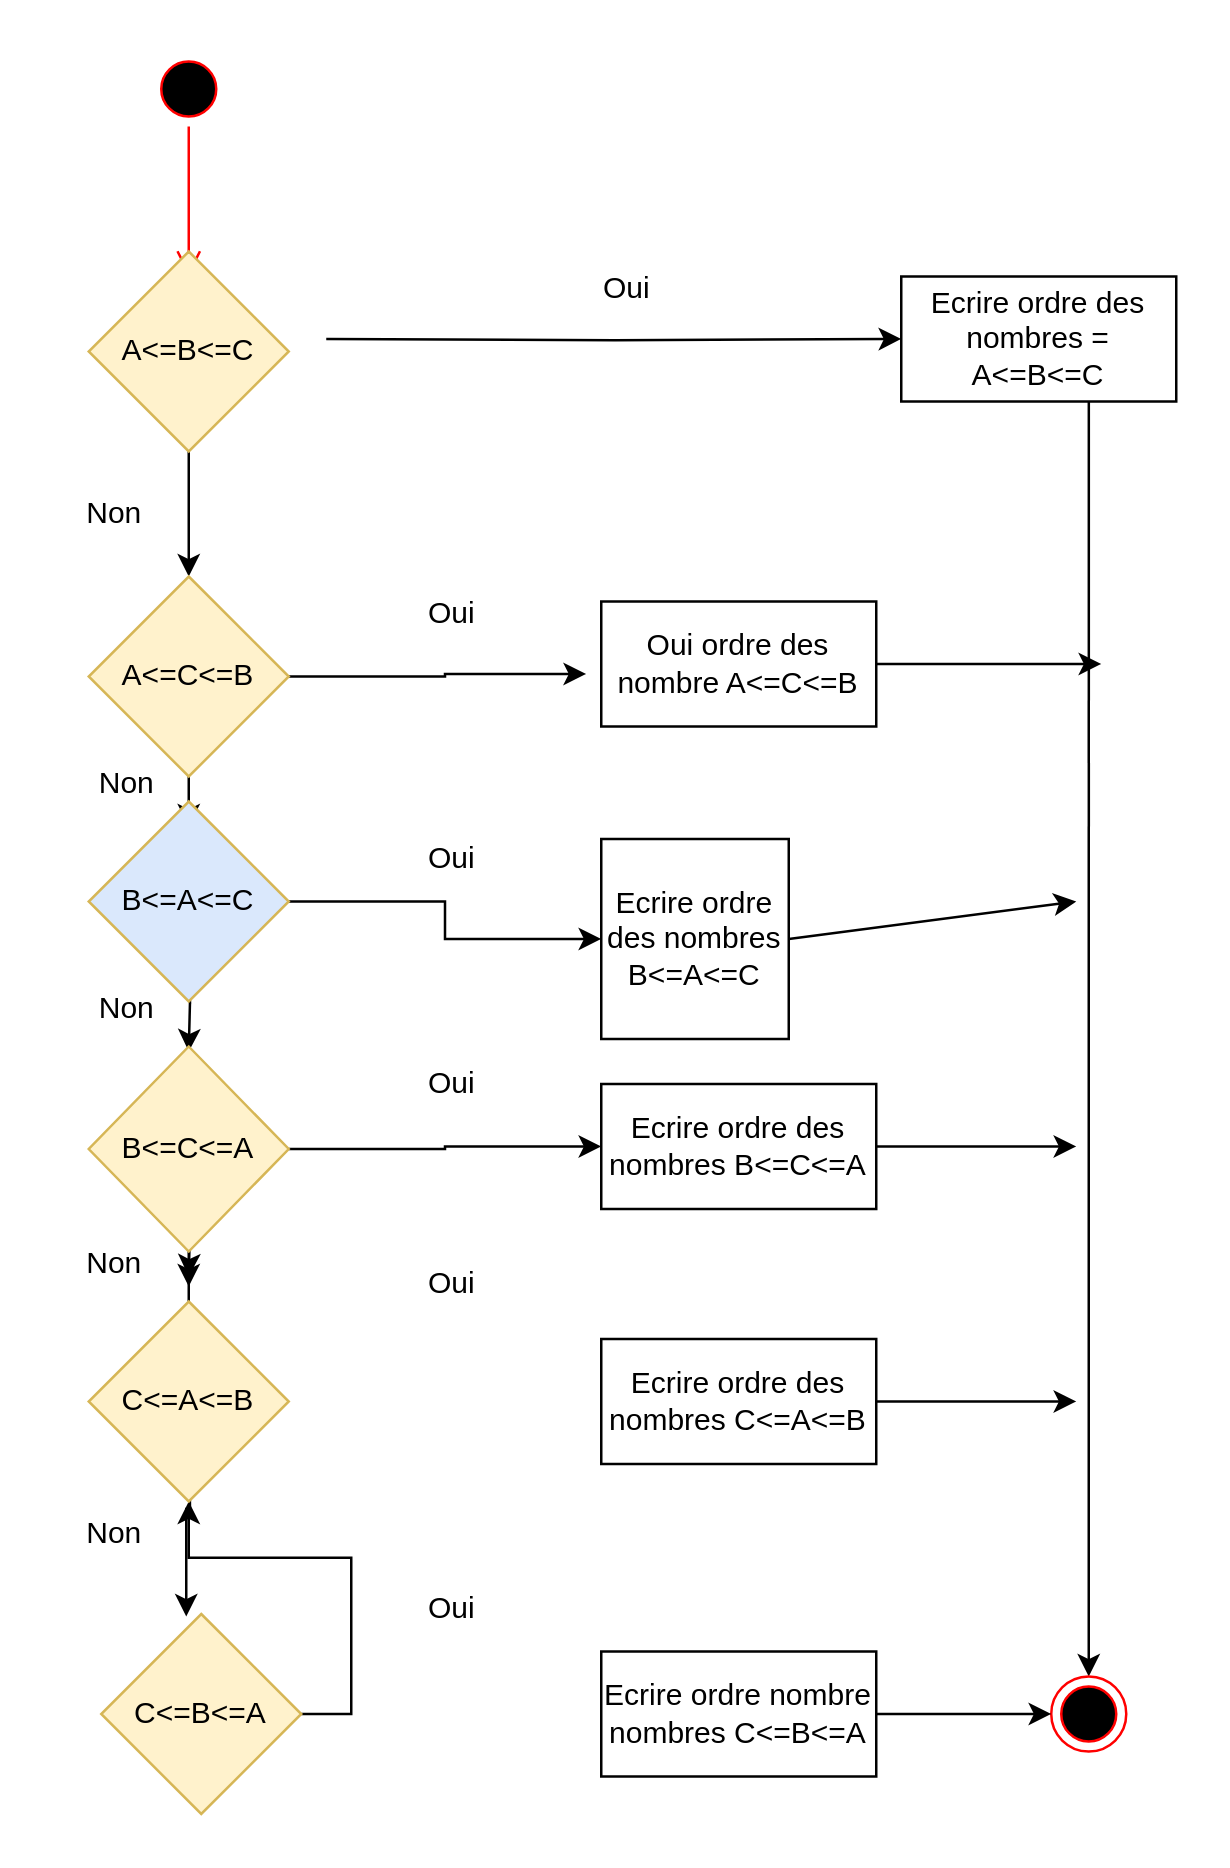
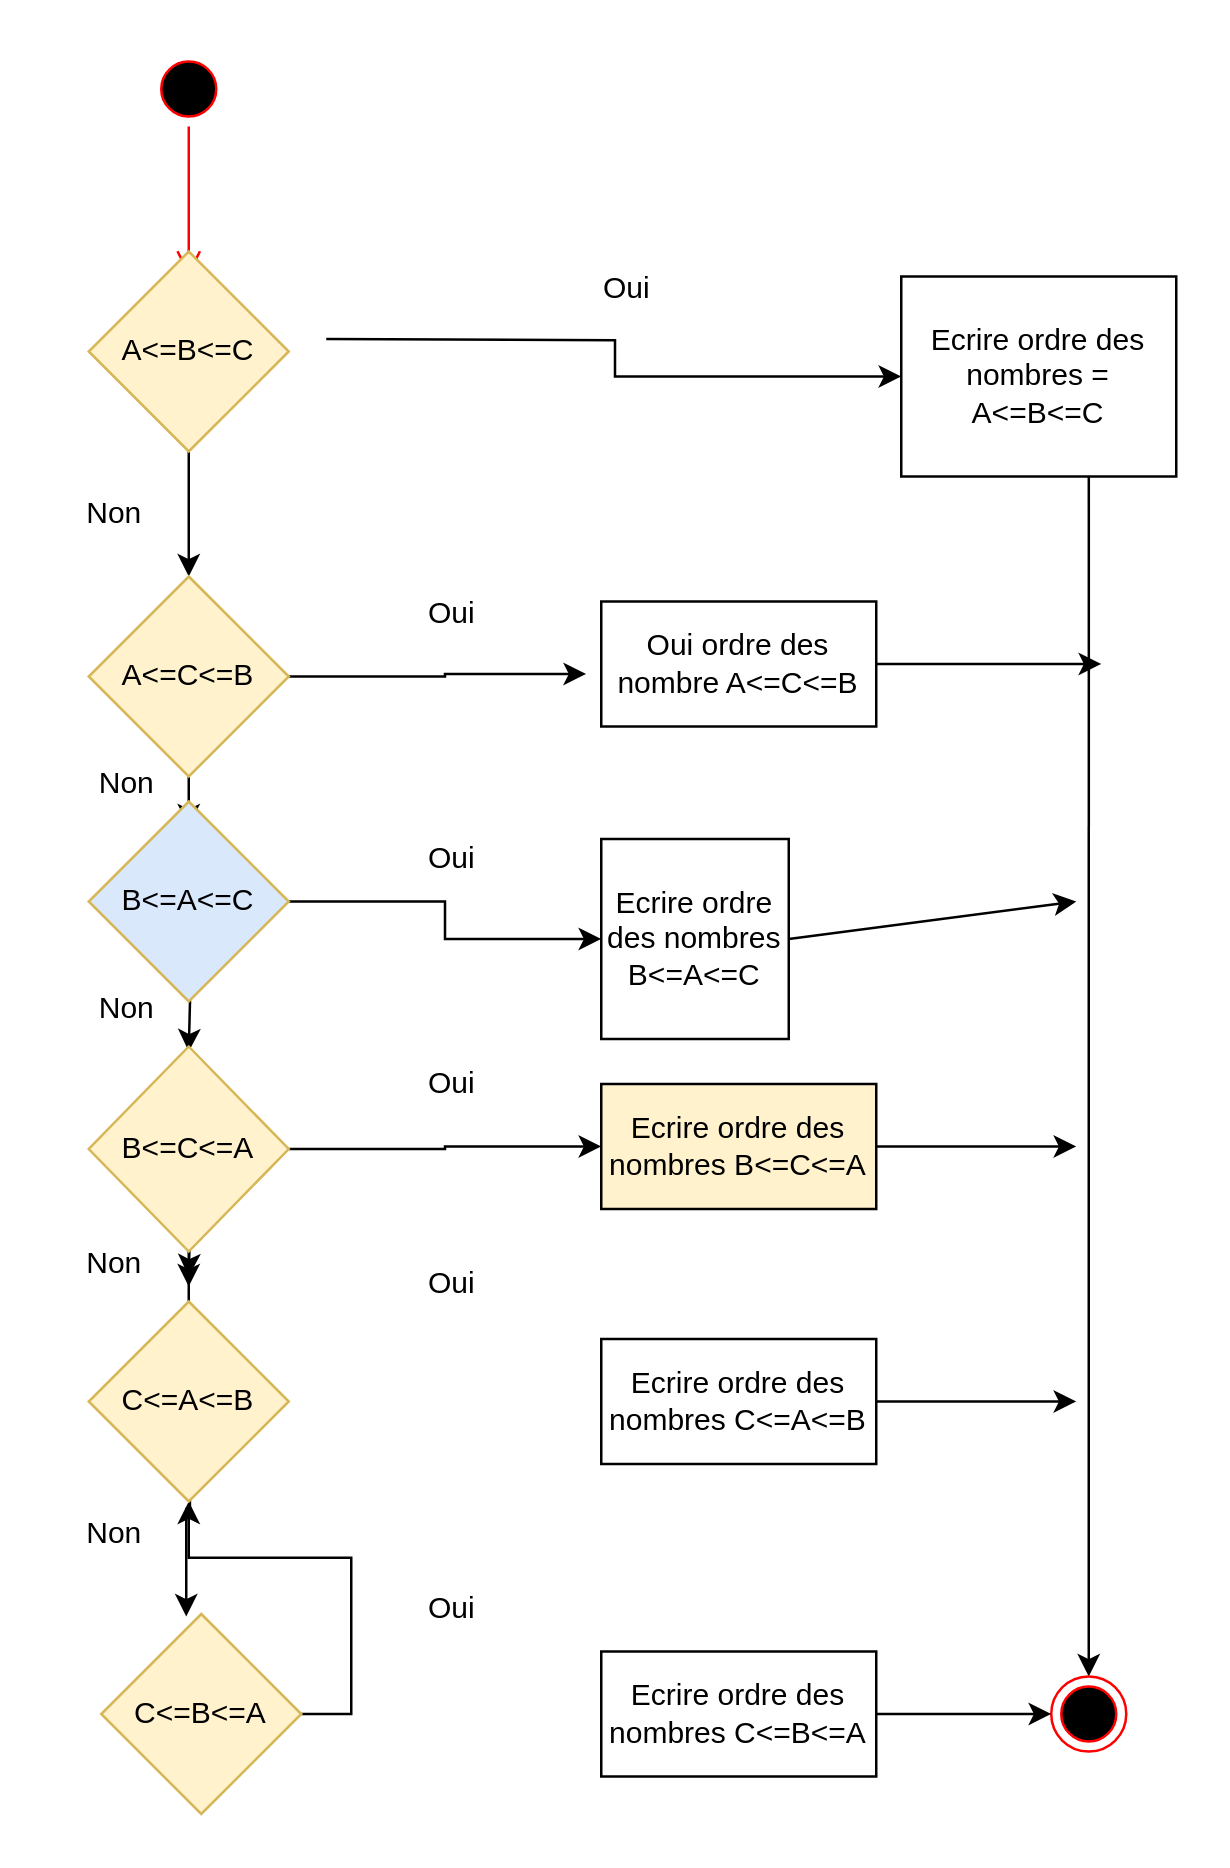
node "Ecrire ordre des nombres = A<=B<=C": size 275x125 -> 275x200
node "Ecrire ordre des nombres B<=C<=A": fillcolor #ffffff -> #fff2cc
node "Ecrire ordre nombre nombres C<=B<=A": label "Ecrire ordre nombre nombres C<=B<=A" -> "Ecrire ordre des nombres C<=B<=A"
